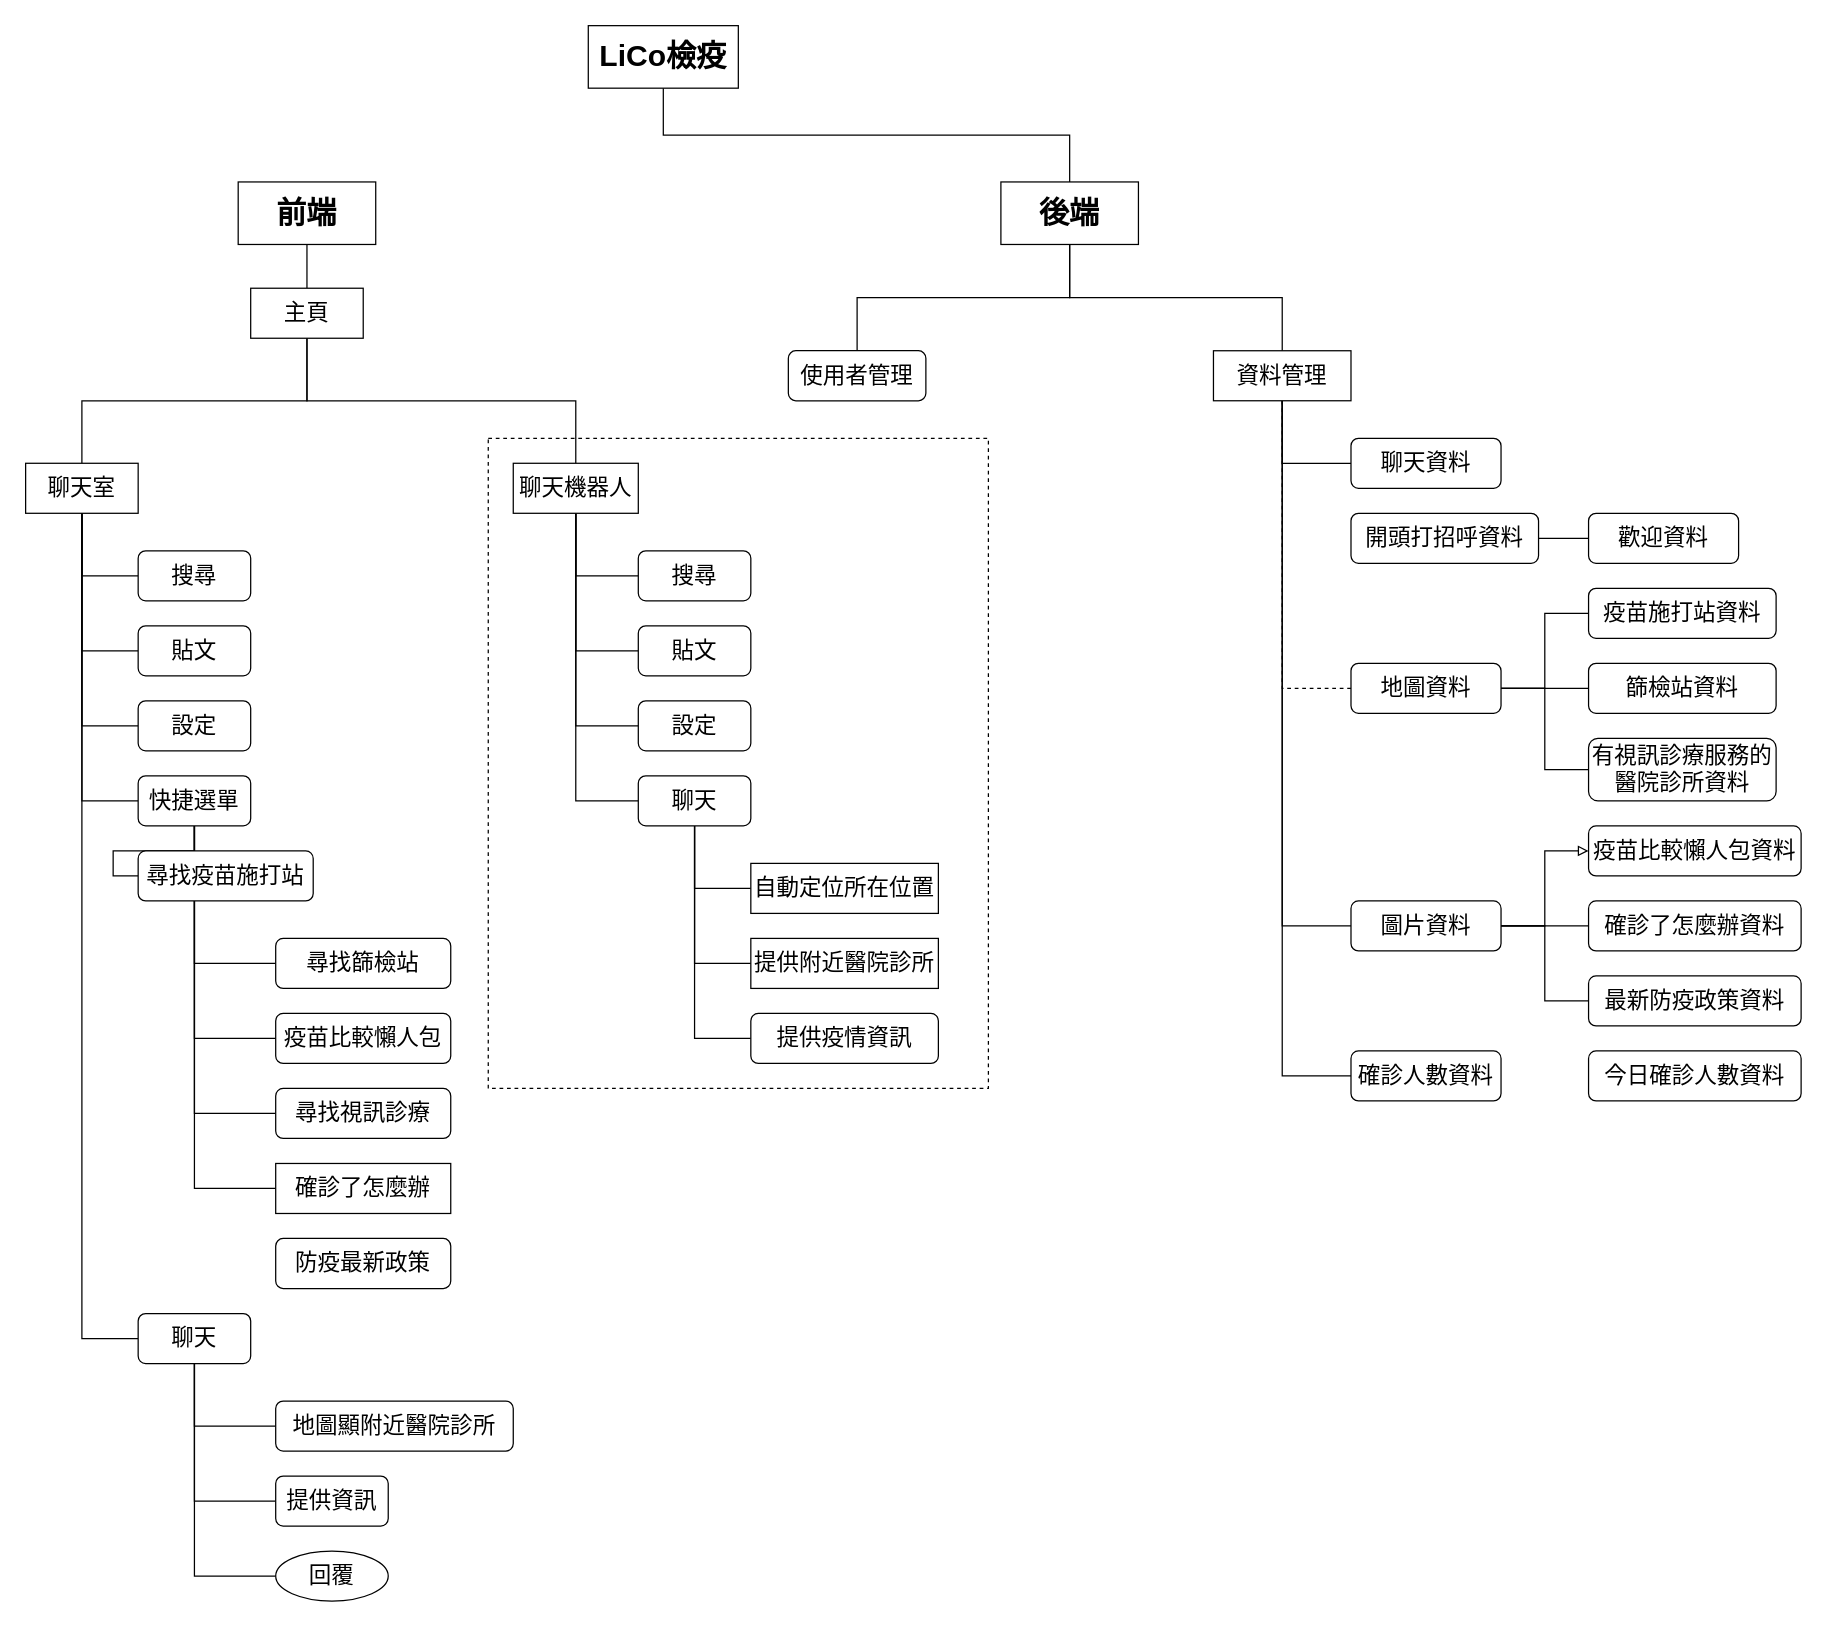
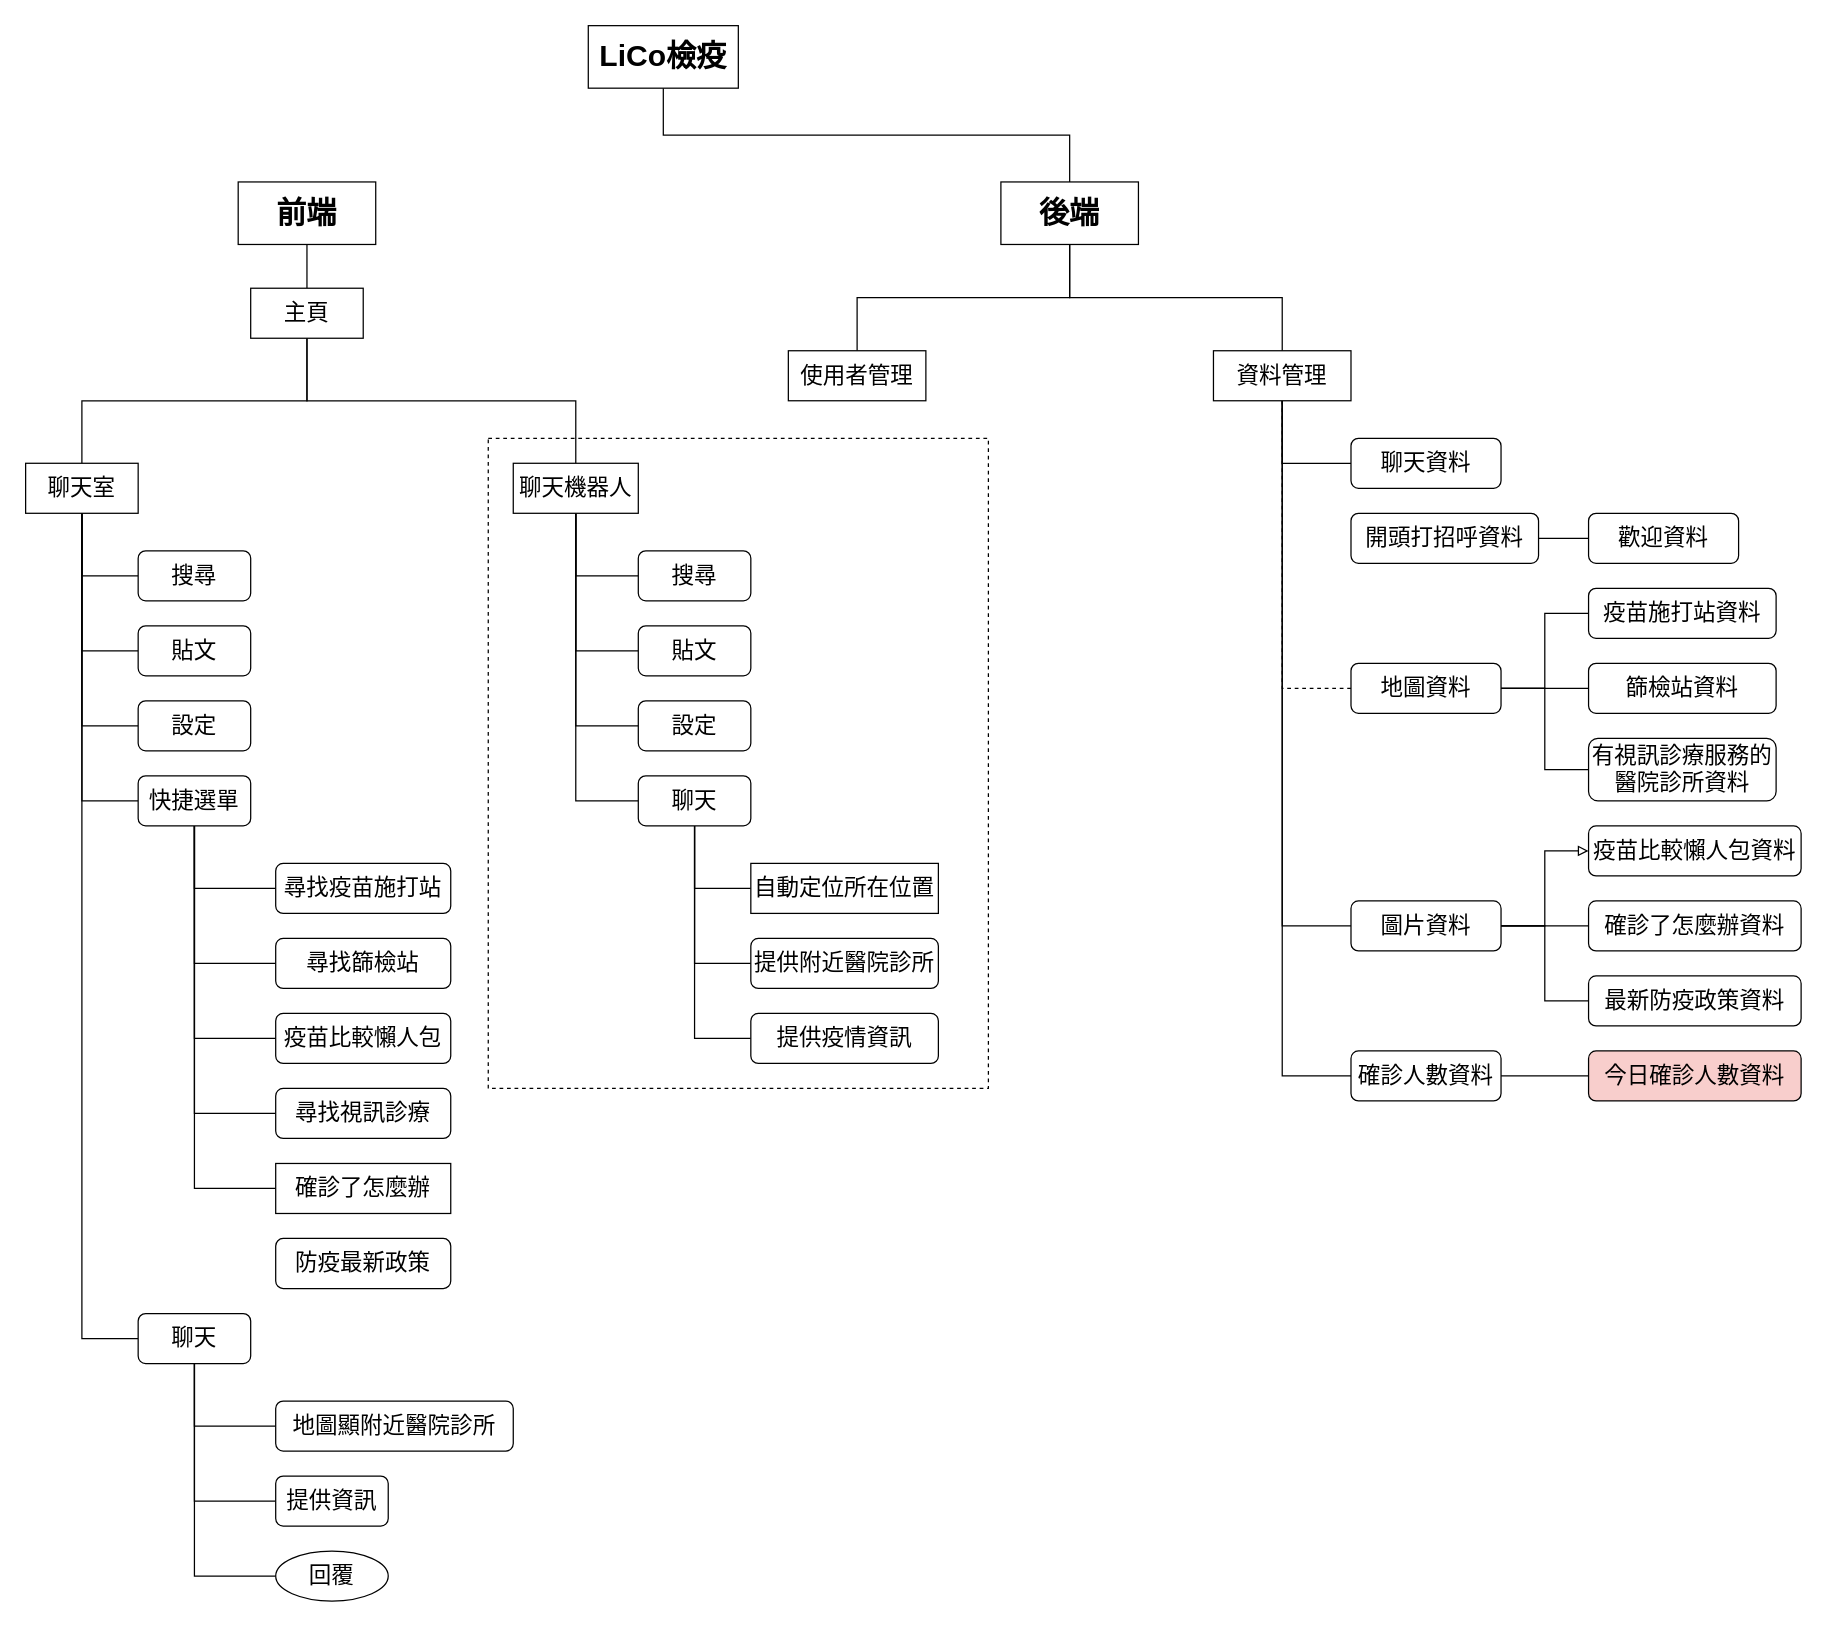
node "使用者管理": shape rounded rectangle -> rectangle
node "尋找疫苗施打站": moved (226, 876) -> (363, 888)
node "提供附近醫院診所": shape rectangle -> rounded rectangle
edge "確診人數資料" -- "今日確診人數資料": added
node "今日確診人數資料": fillcolor #ffffff -> #f8cecc
